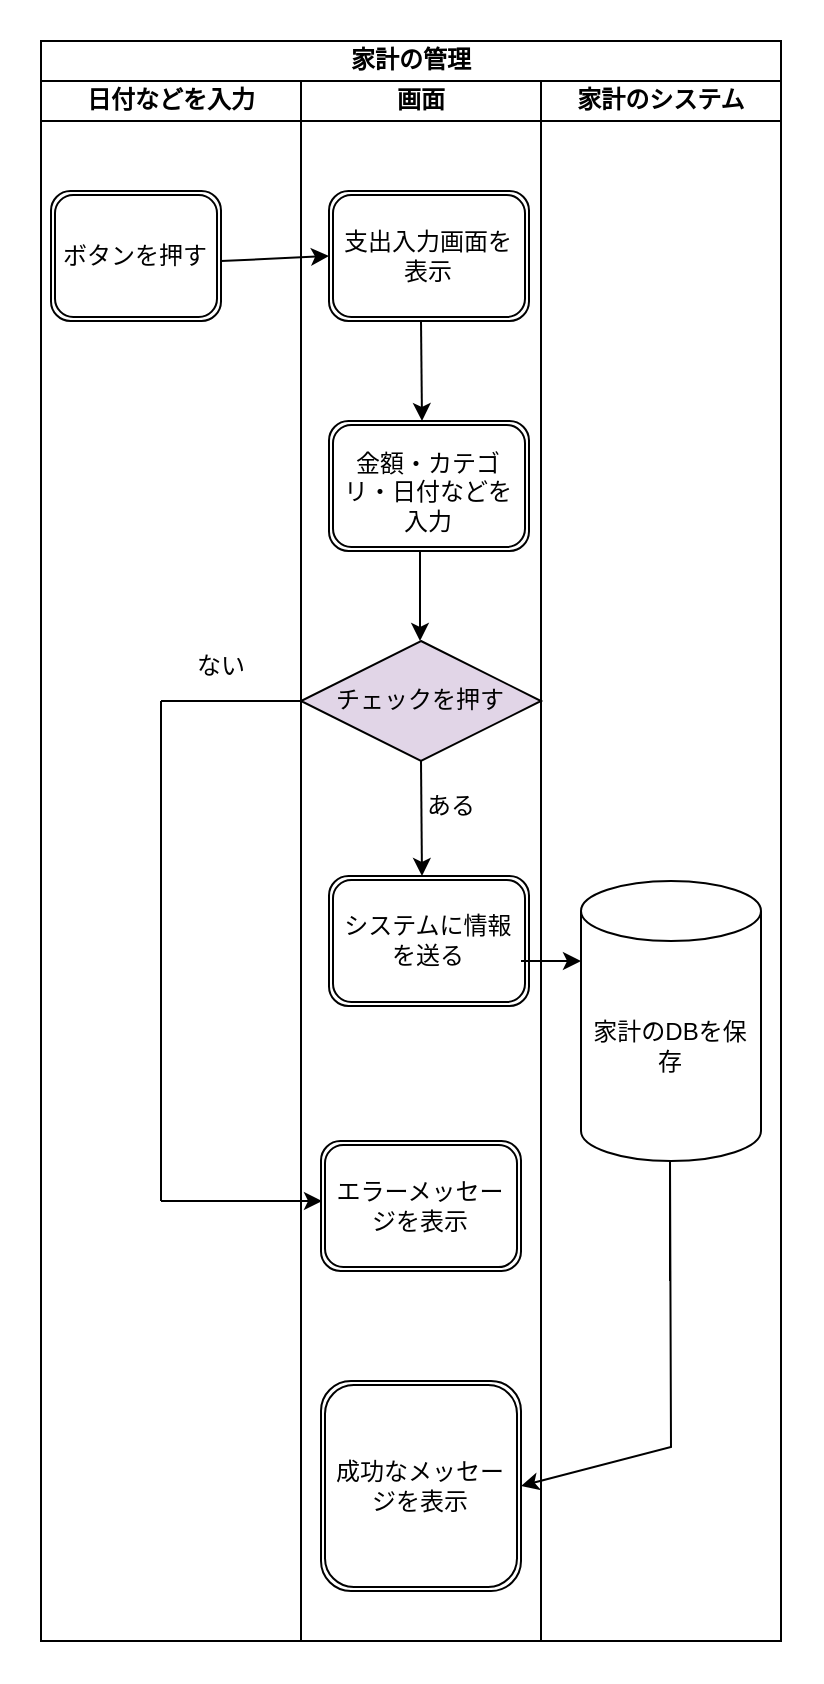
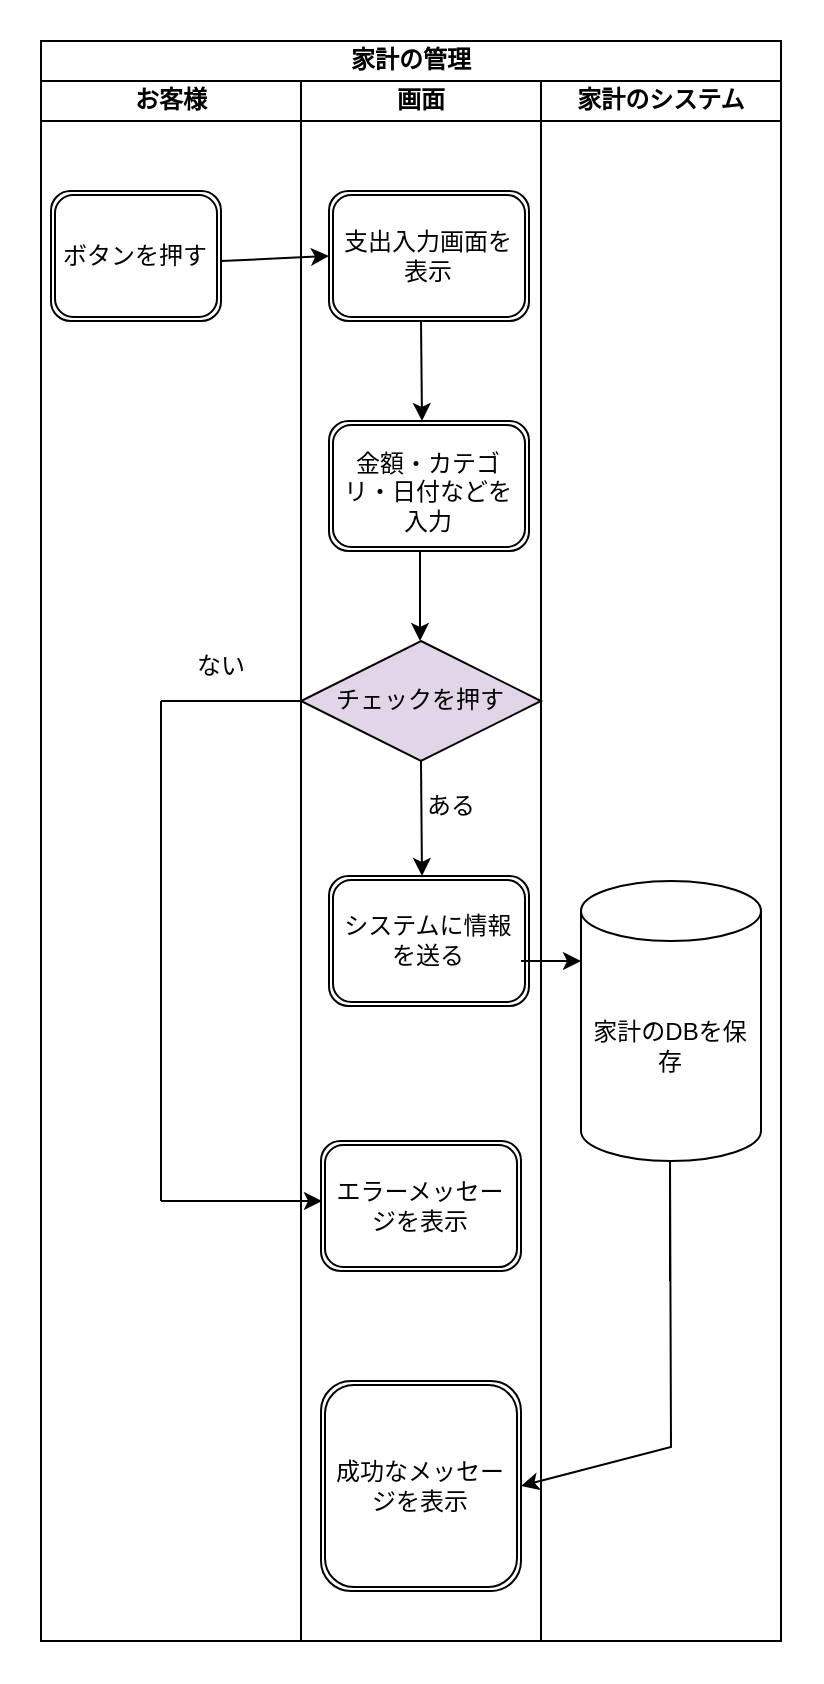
node "日付などを入力": label "日付などを入力" -> "お客様"
